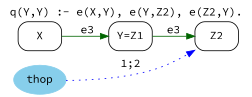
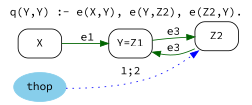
edge "X" -> "Y=Z1": label "e3" -> "e1"
edge "Z2" -> "Y=Z1": added, label "e3"
